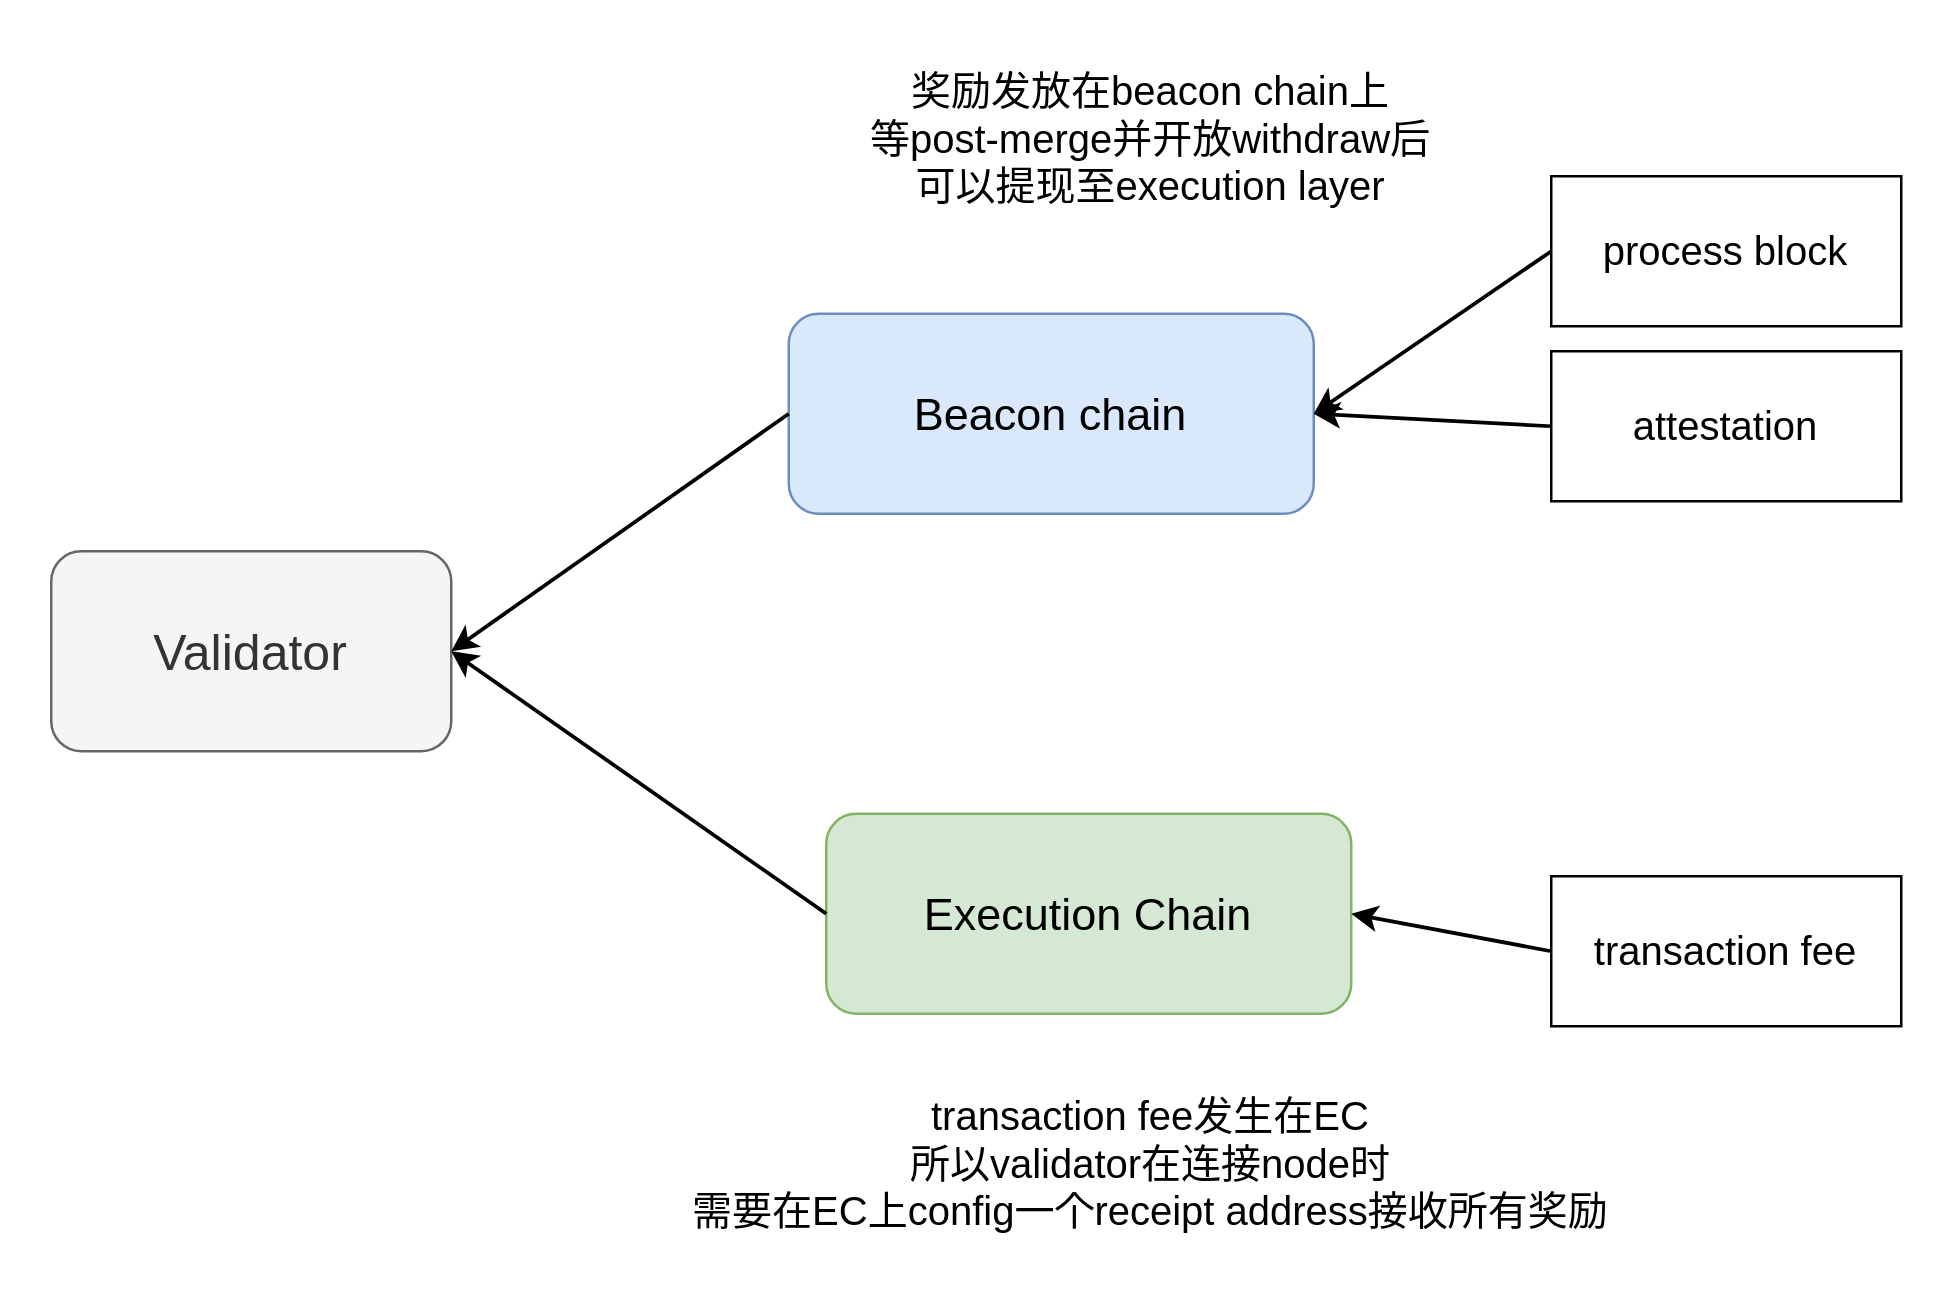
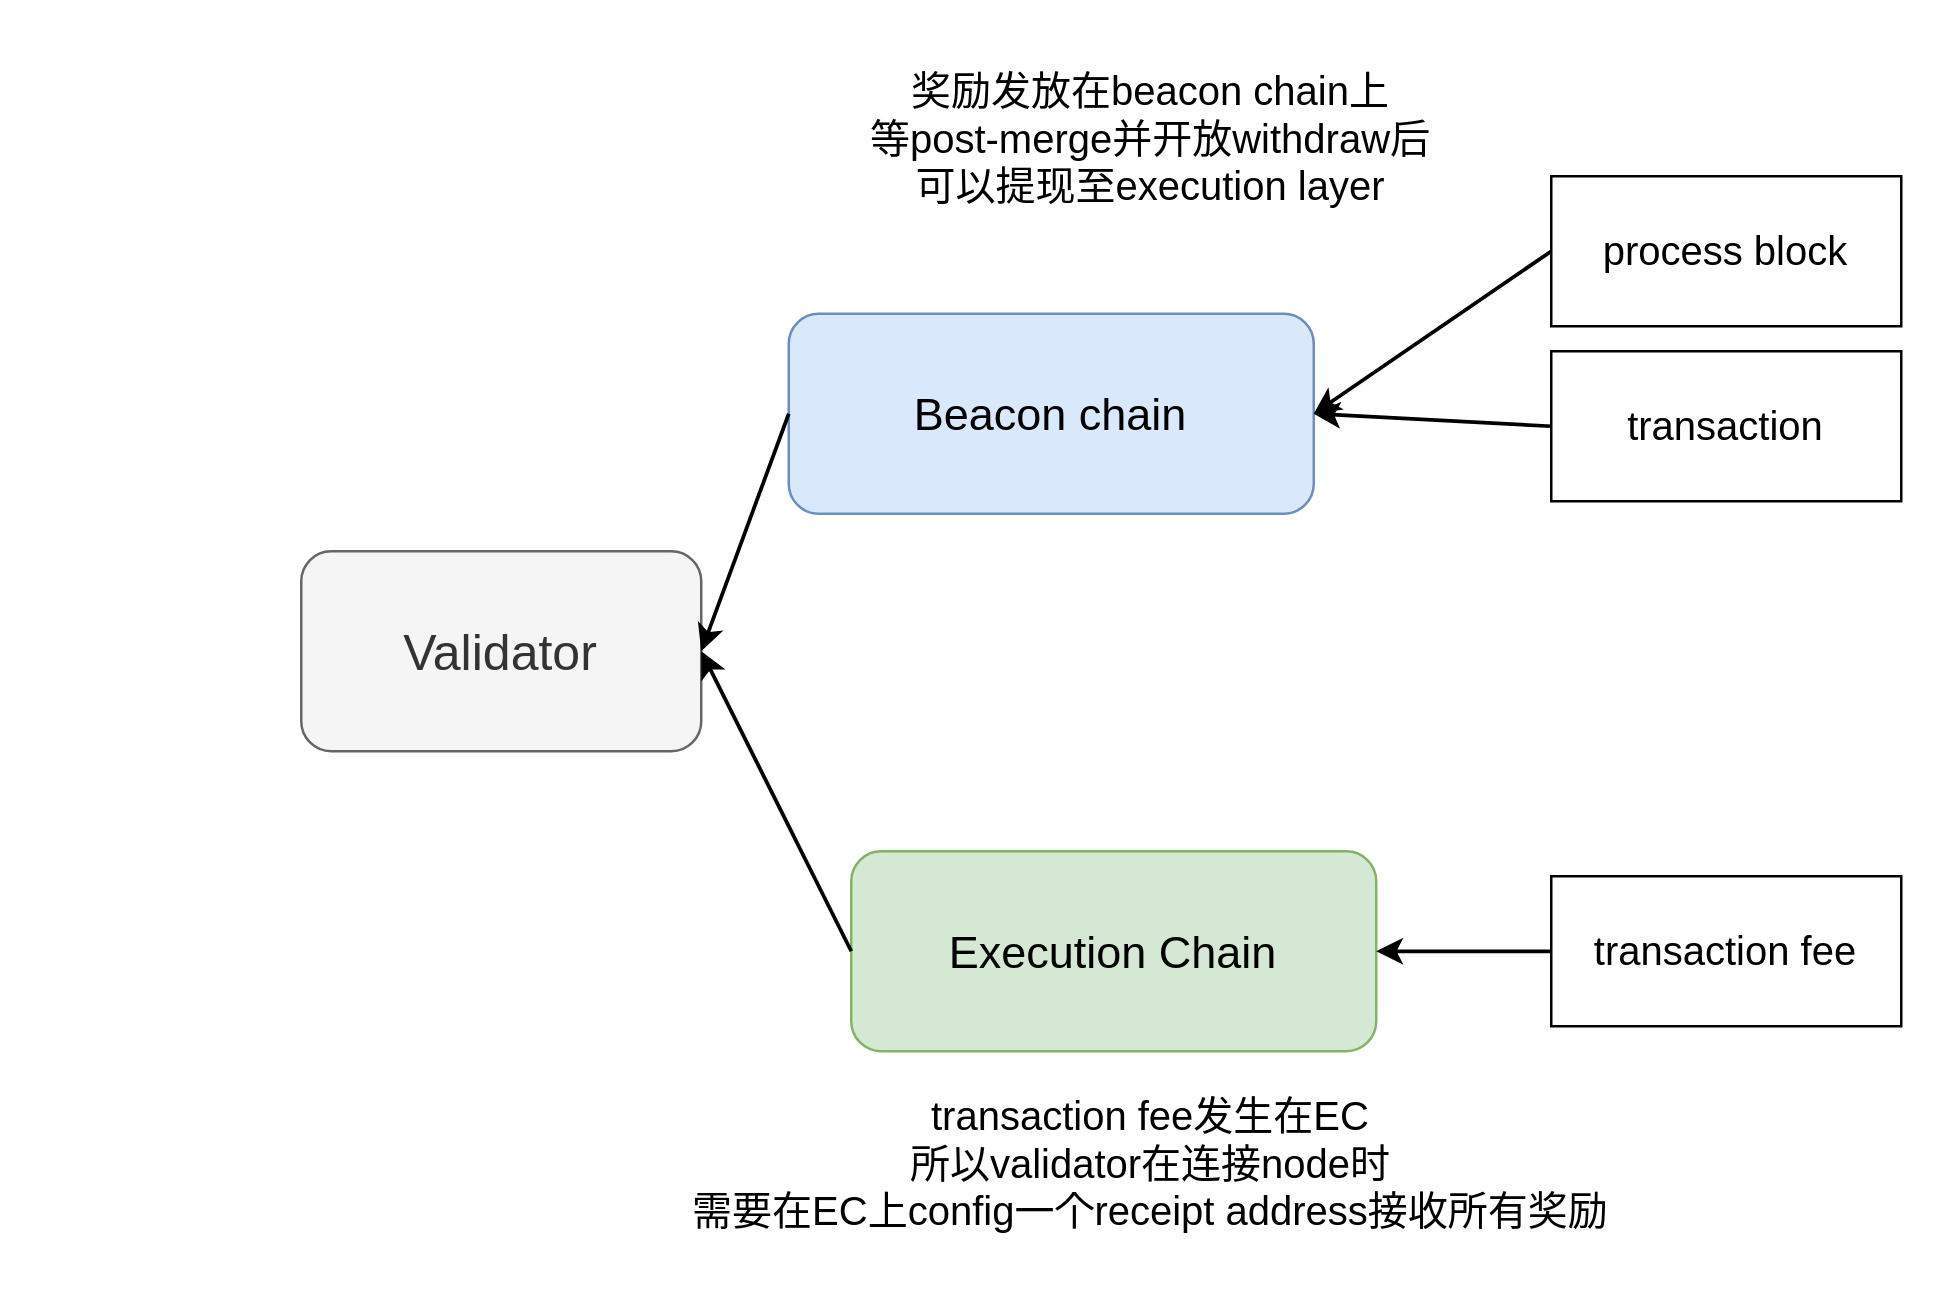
node "attestation": label "attestation" -> "transaction"
node "Validator": moved (251, 651) -> (501, 651)
node "Execution Chain": moved (1089, 914) -> (1114, 951)
